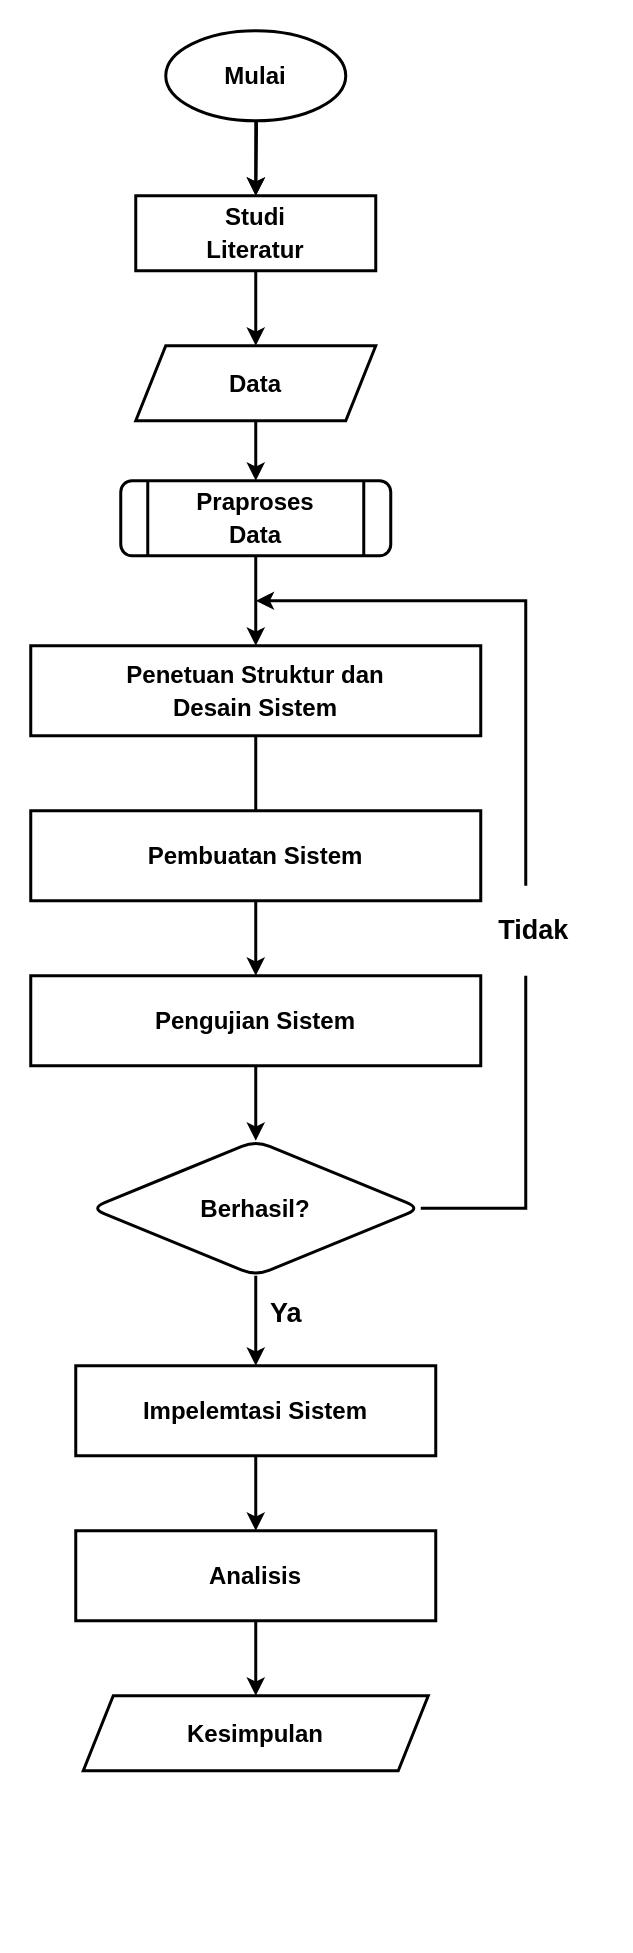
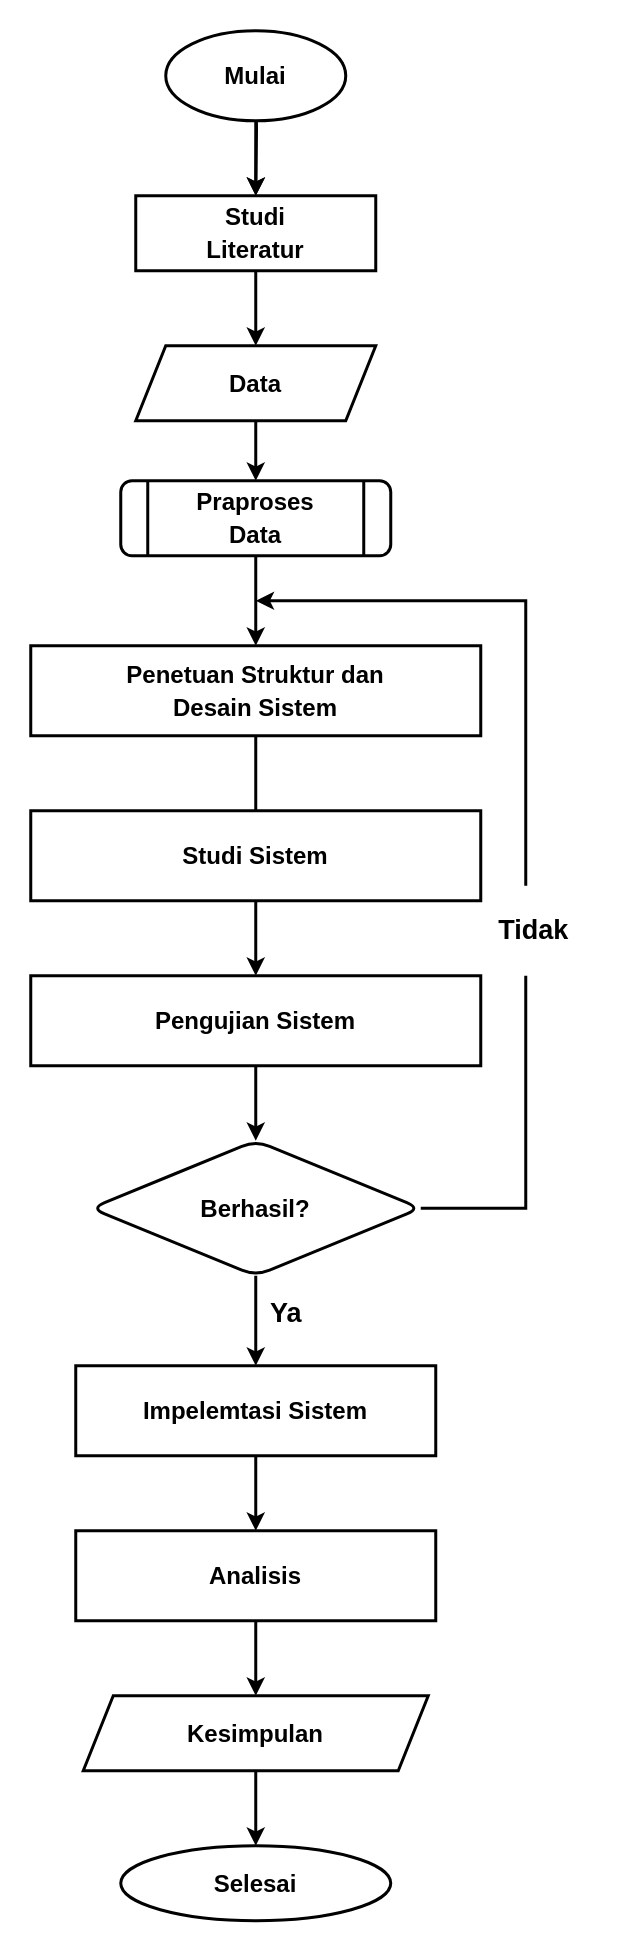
node "Pembuatan Sistem": label "Pembuatan Sistem" -> "Studi Sistem"
edge "Kesimpulan" -> "Selesai": added
node "Selesai": added
